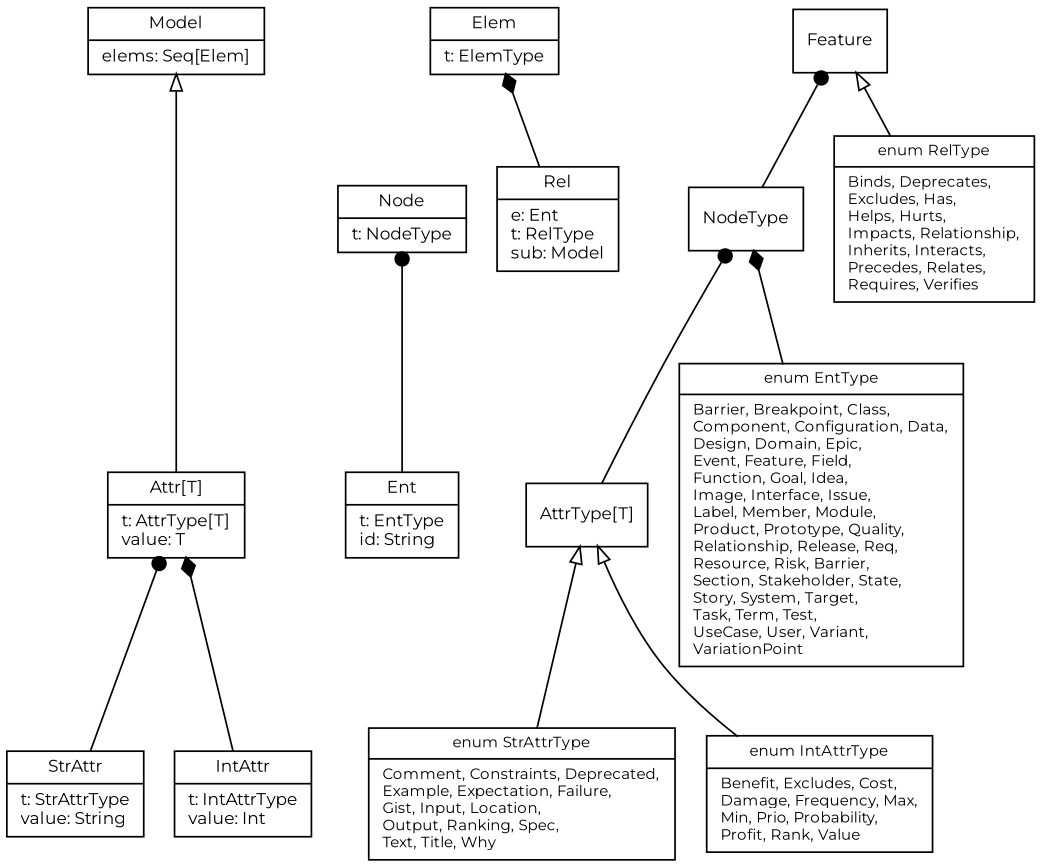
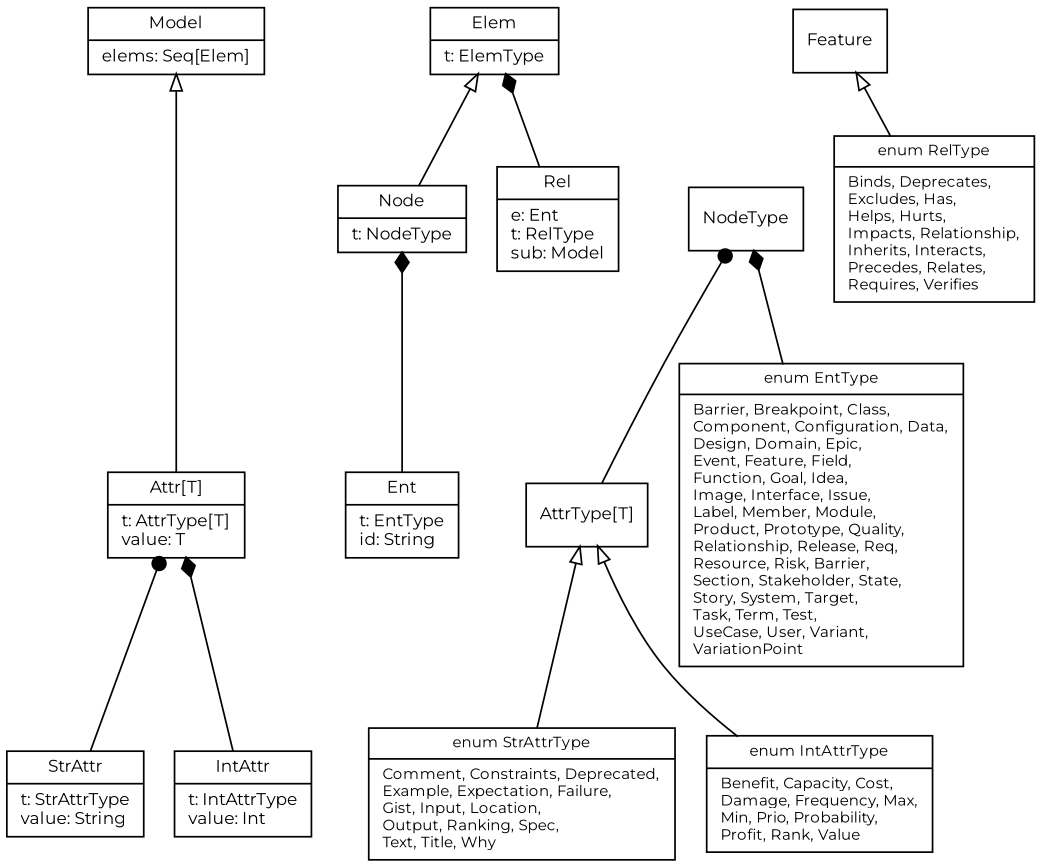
edge "NodeType" -> "Feature": removed
edge "Node" -> "Elem": added
edge "Ent" -> "Node": arrowhead dot -> diamond
node "enum IntAttrType": text "Benefit, Excludes, Cost," -> "Benefit, Capacity, Cost,"
